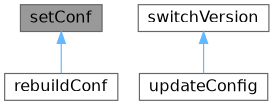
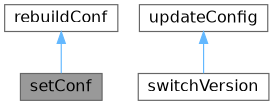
edge "rebuildConf" -> "setConf": reversed
edge "updateConfig" -> "switchVersion": reversed
